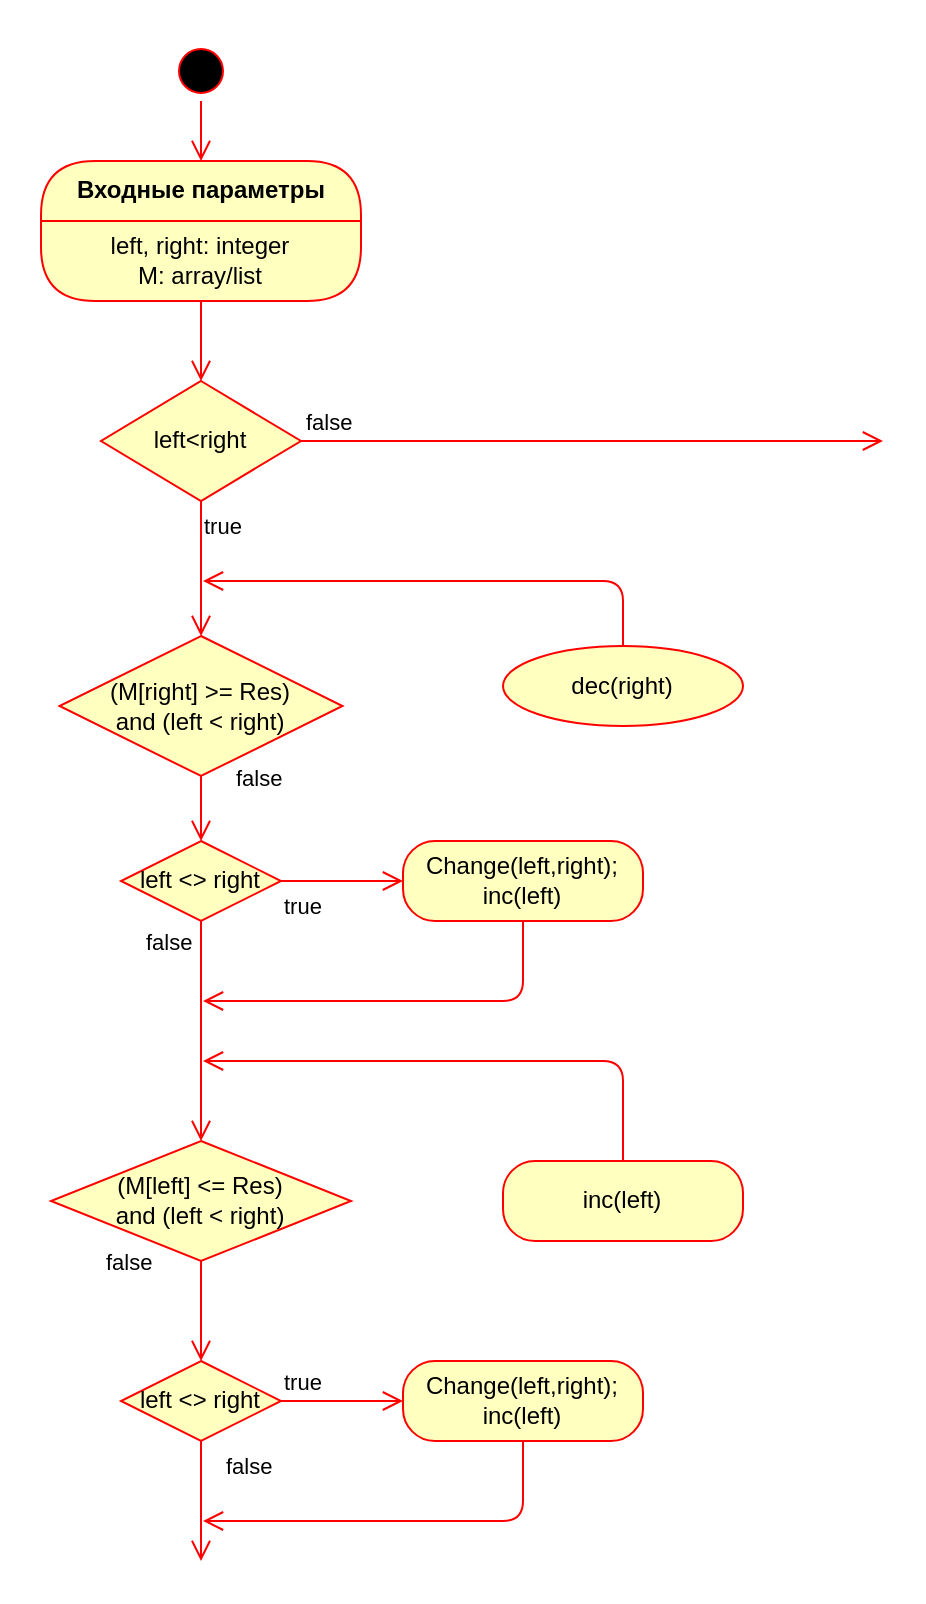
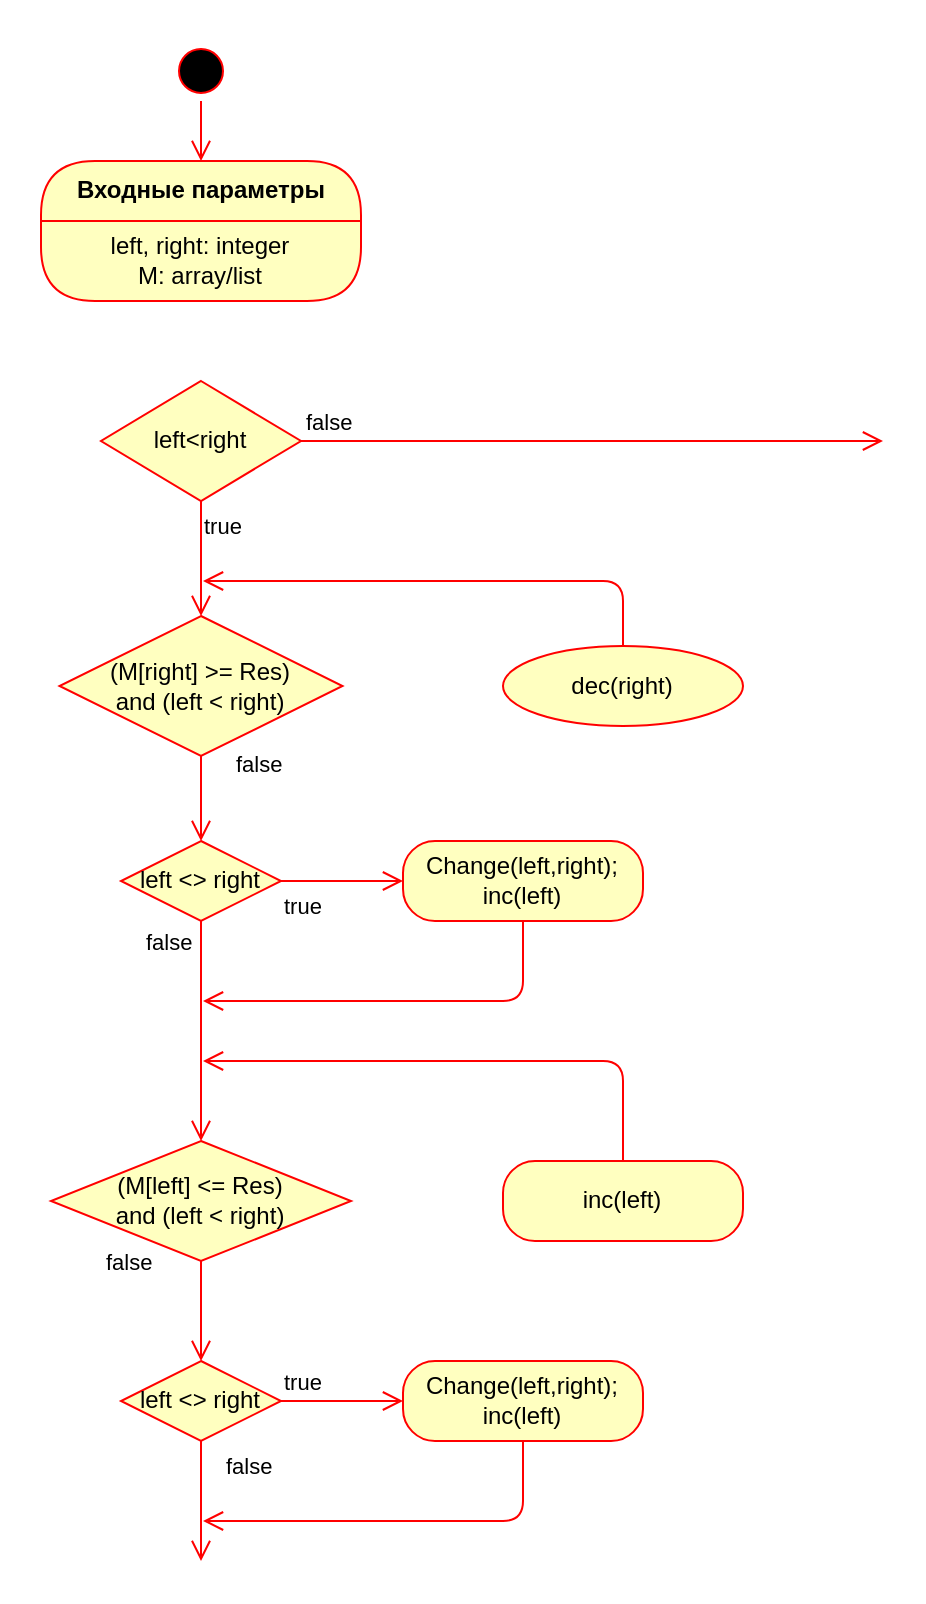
edge "Входные параметры" -> "left<right": removed
node "(M[right] >= Res) and (left < right)": moved (201, 706) -> (201, 686)
